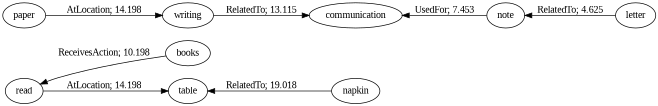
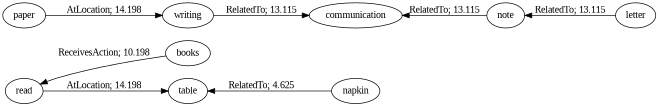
edge "note" -> "communication": label "UsedFor; 7.453" -> "RelatedTo; 13.115"
edge "letter" -> "note": label "RelatedTo; 4.625" -> "RelatedTo; 13.115"
edge "napkin" -> "table": label "RelatedTo; 19.018" -> "RelatedTo; 4.625"
